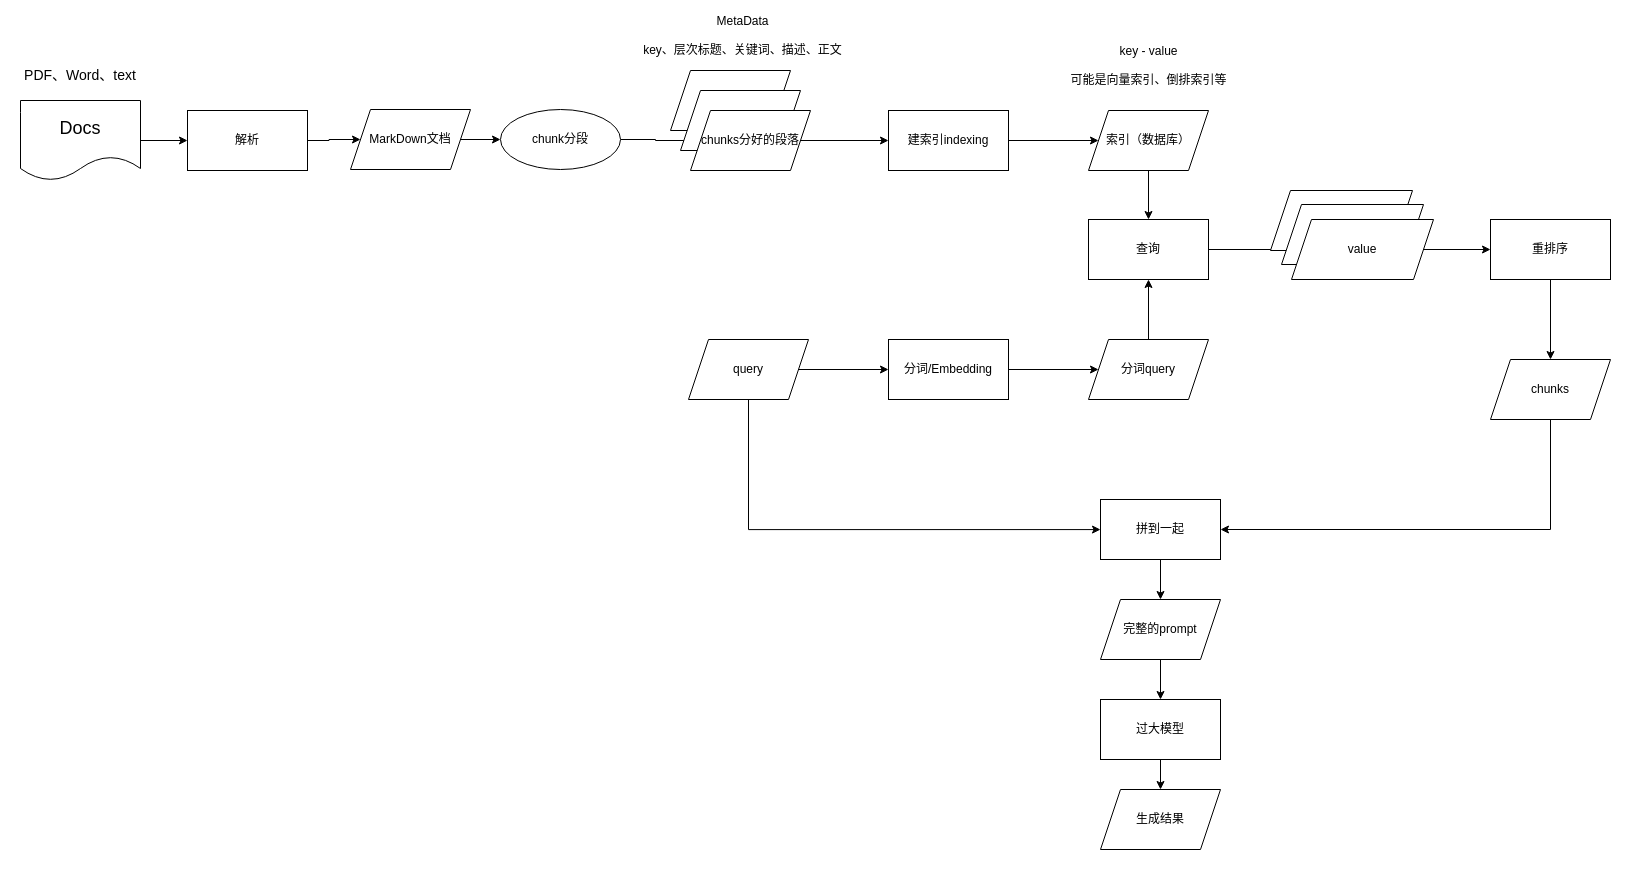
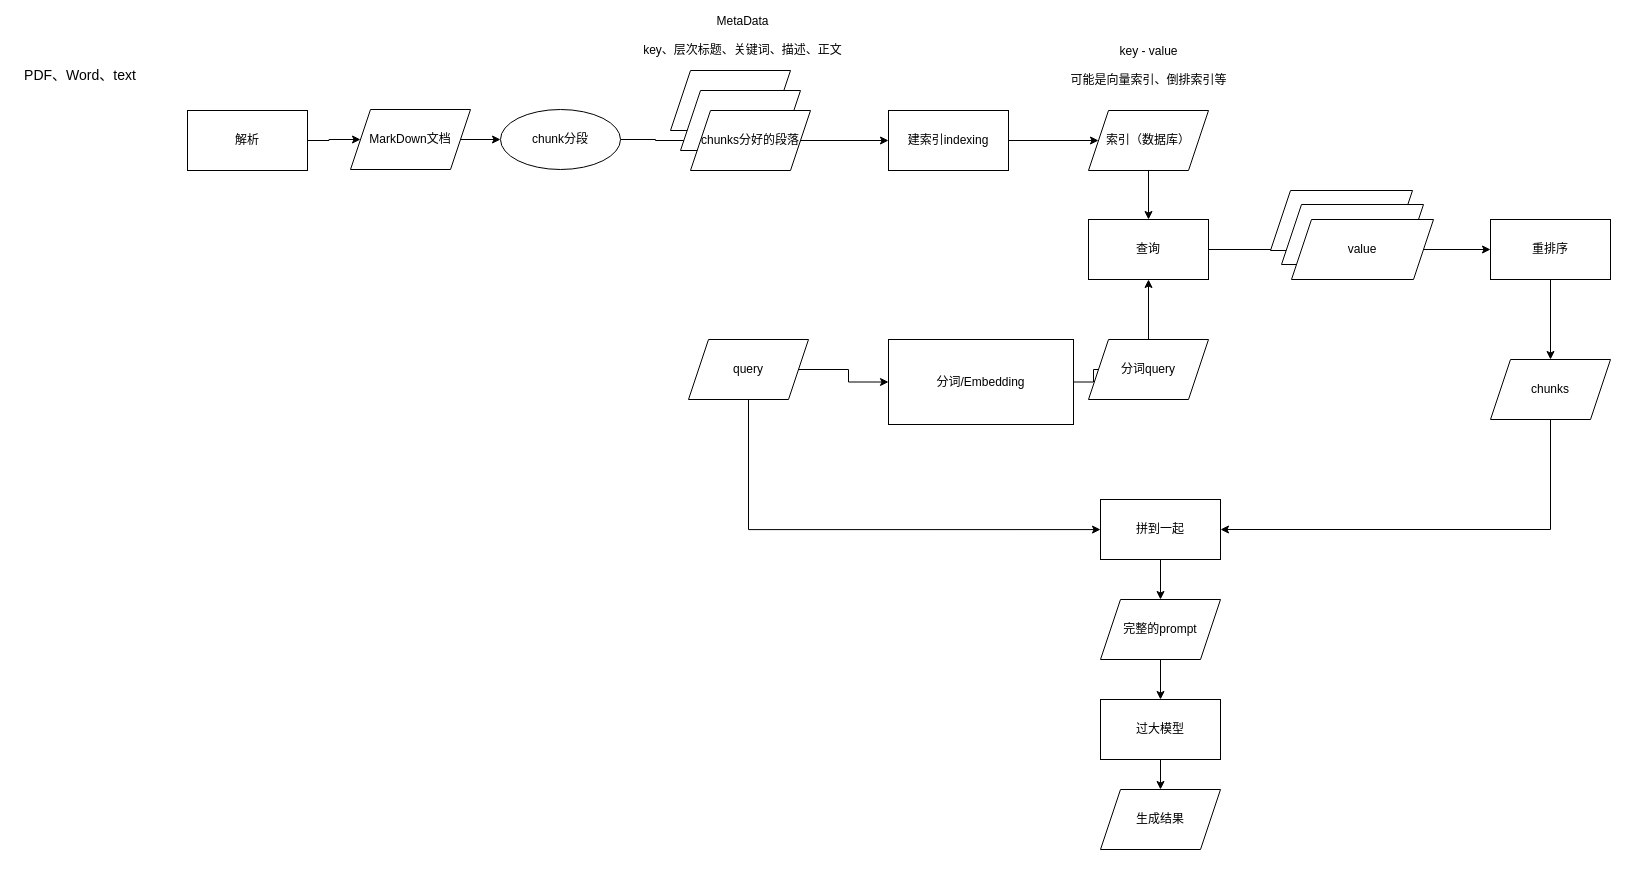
node "Docs": removed
edge "Docs" -> "解析": removed
node "分词/Embedding": size 120x60 -> 185x85
